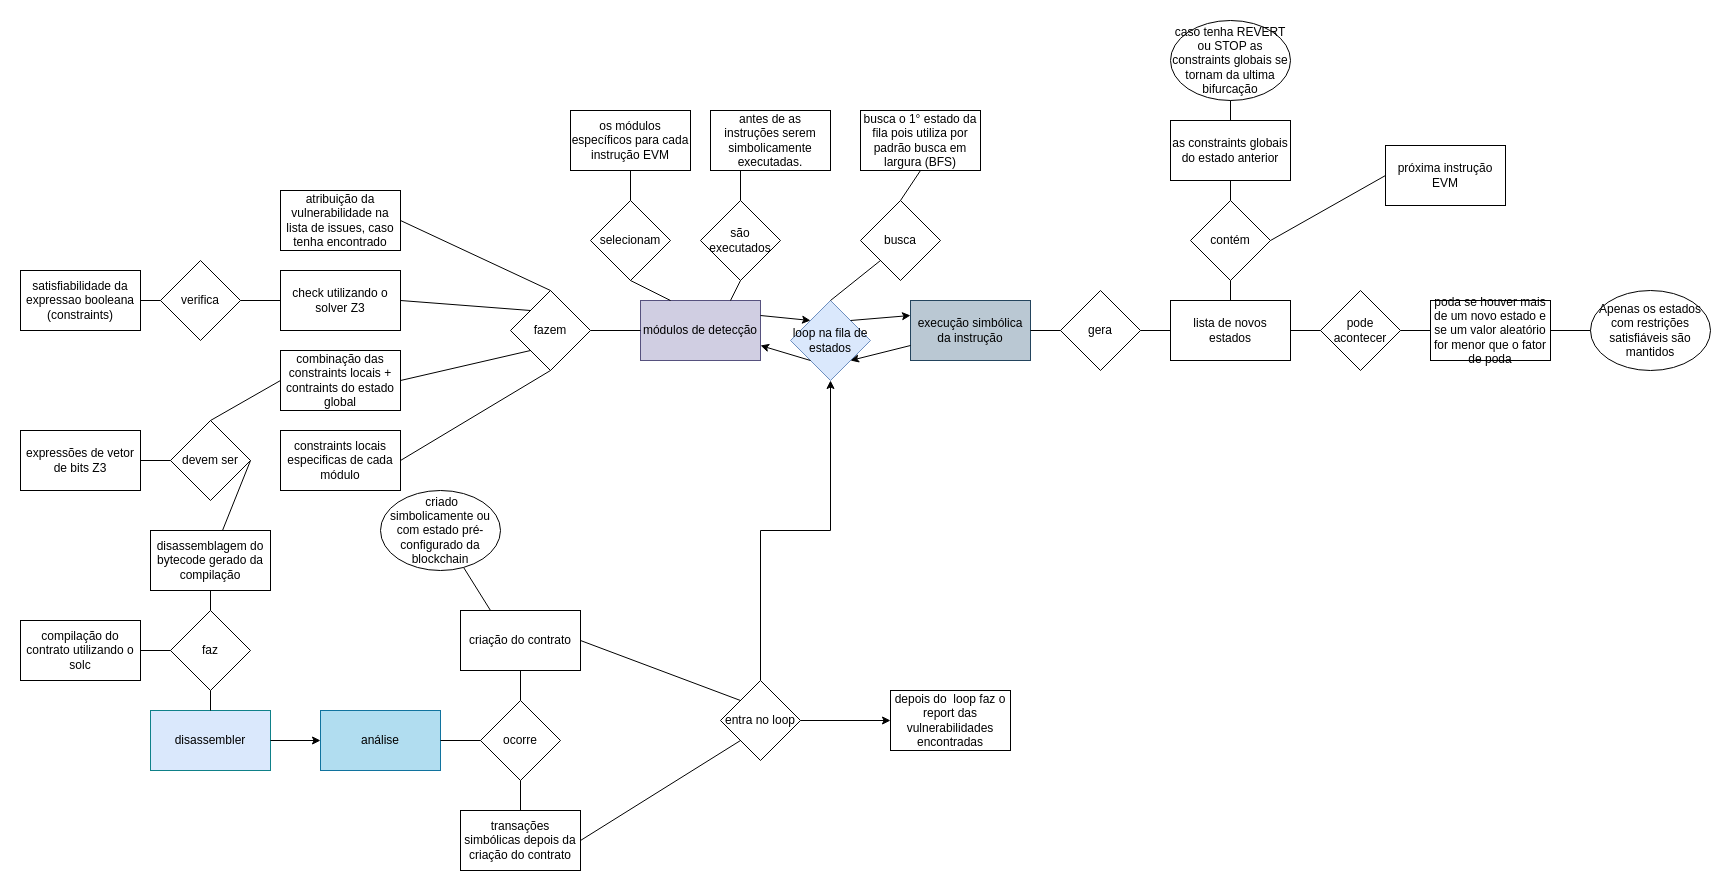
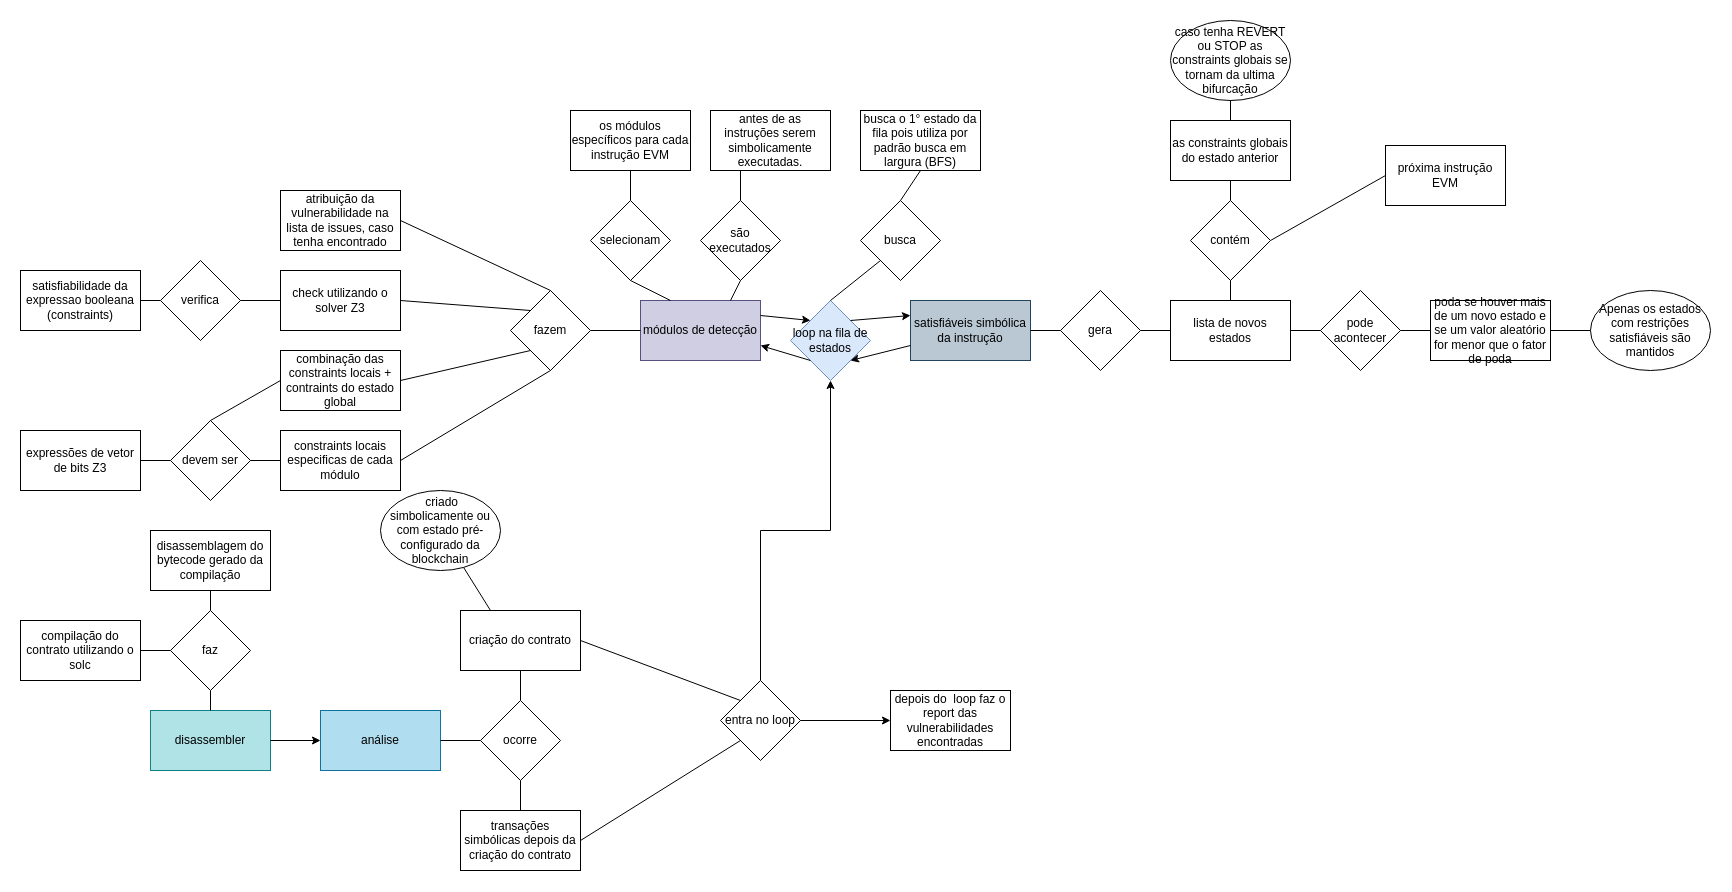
node "execução simbólica da instrução": label "execução simbólica da instrução" -> "satisfiáveis simbólica da instrução"
edge "devem ser" -- "disassemblagem do bytecode gerado da compilação": now "devem ser" -- "constraints locais especificas de cada módulo"
node "disassembler": fillcolor #dae8fc -> #b0e3e6
